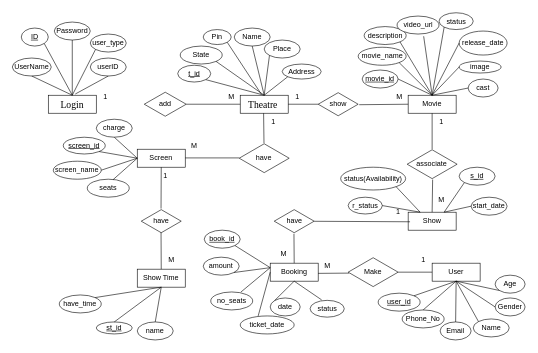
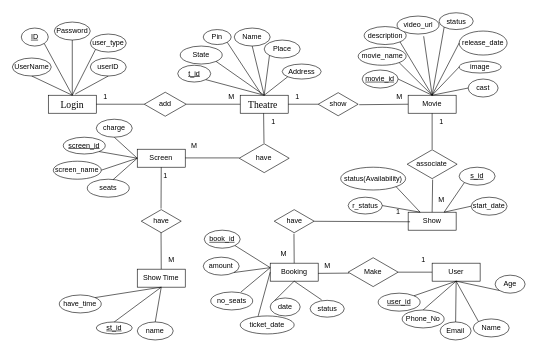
edge "Login" -- "add": added
edge "User" -- "Gender": removed
node "Gender": removed
